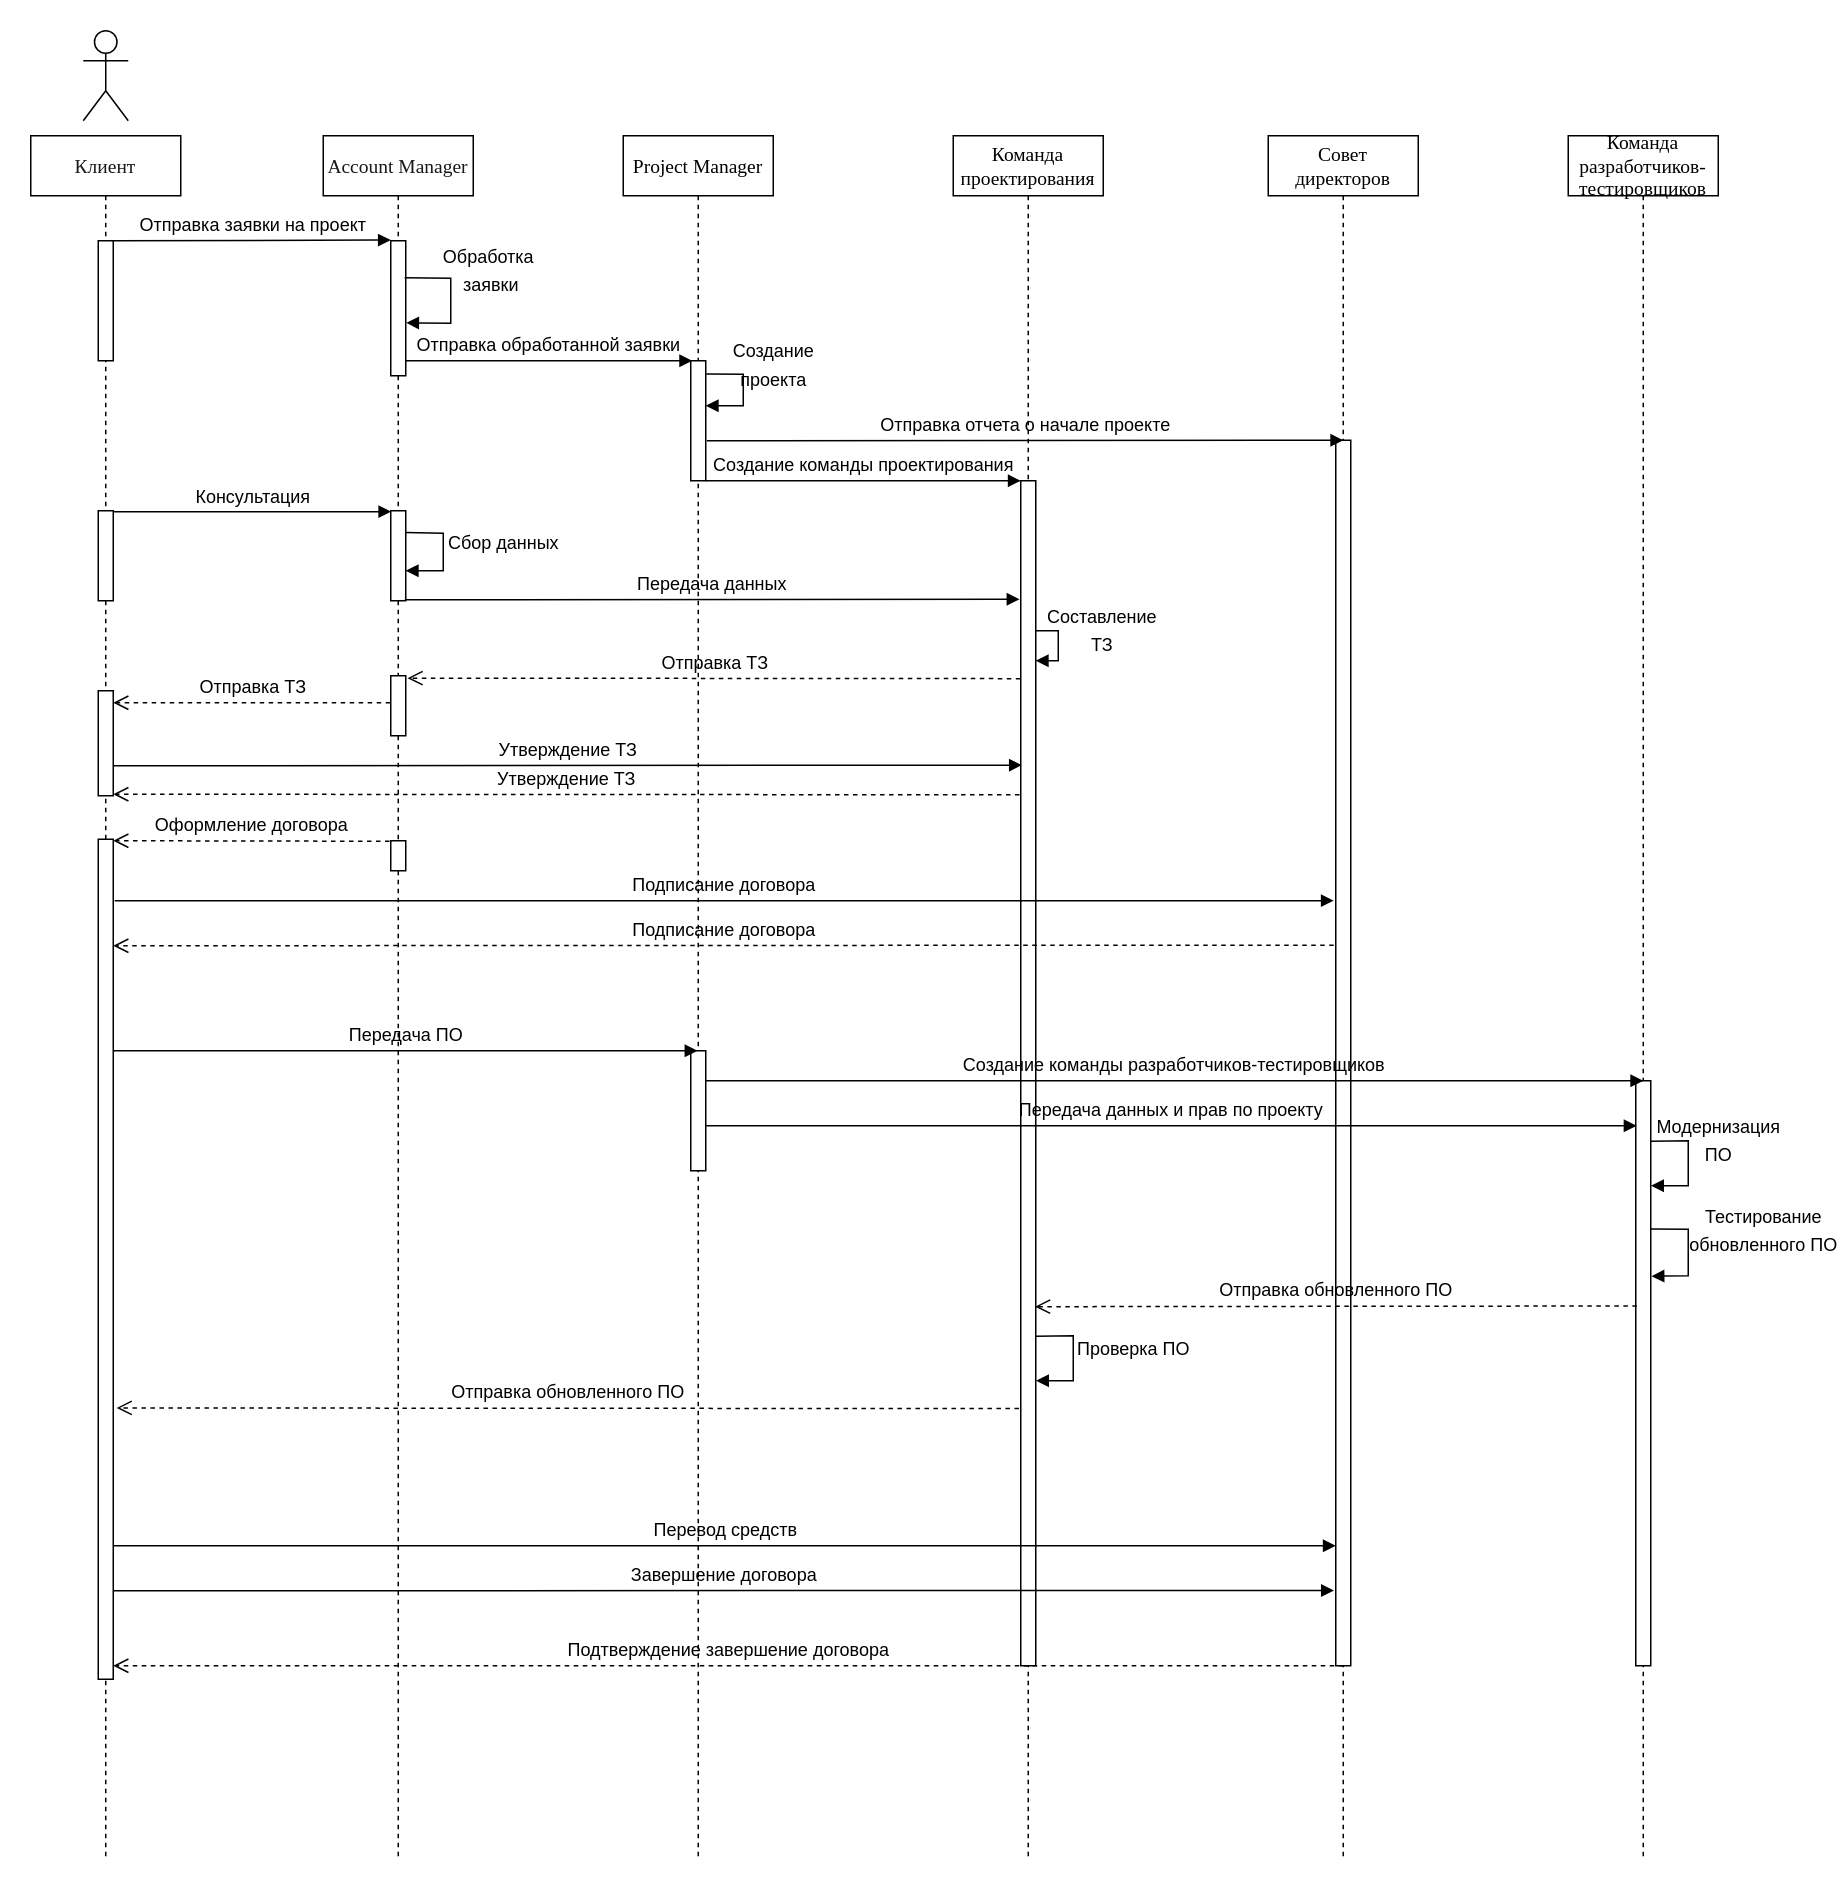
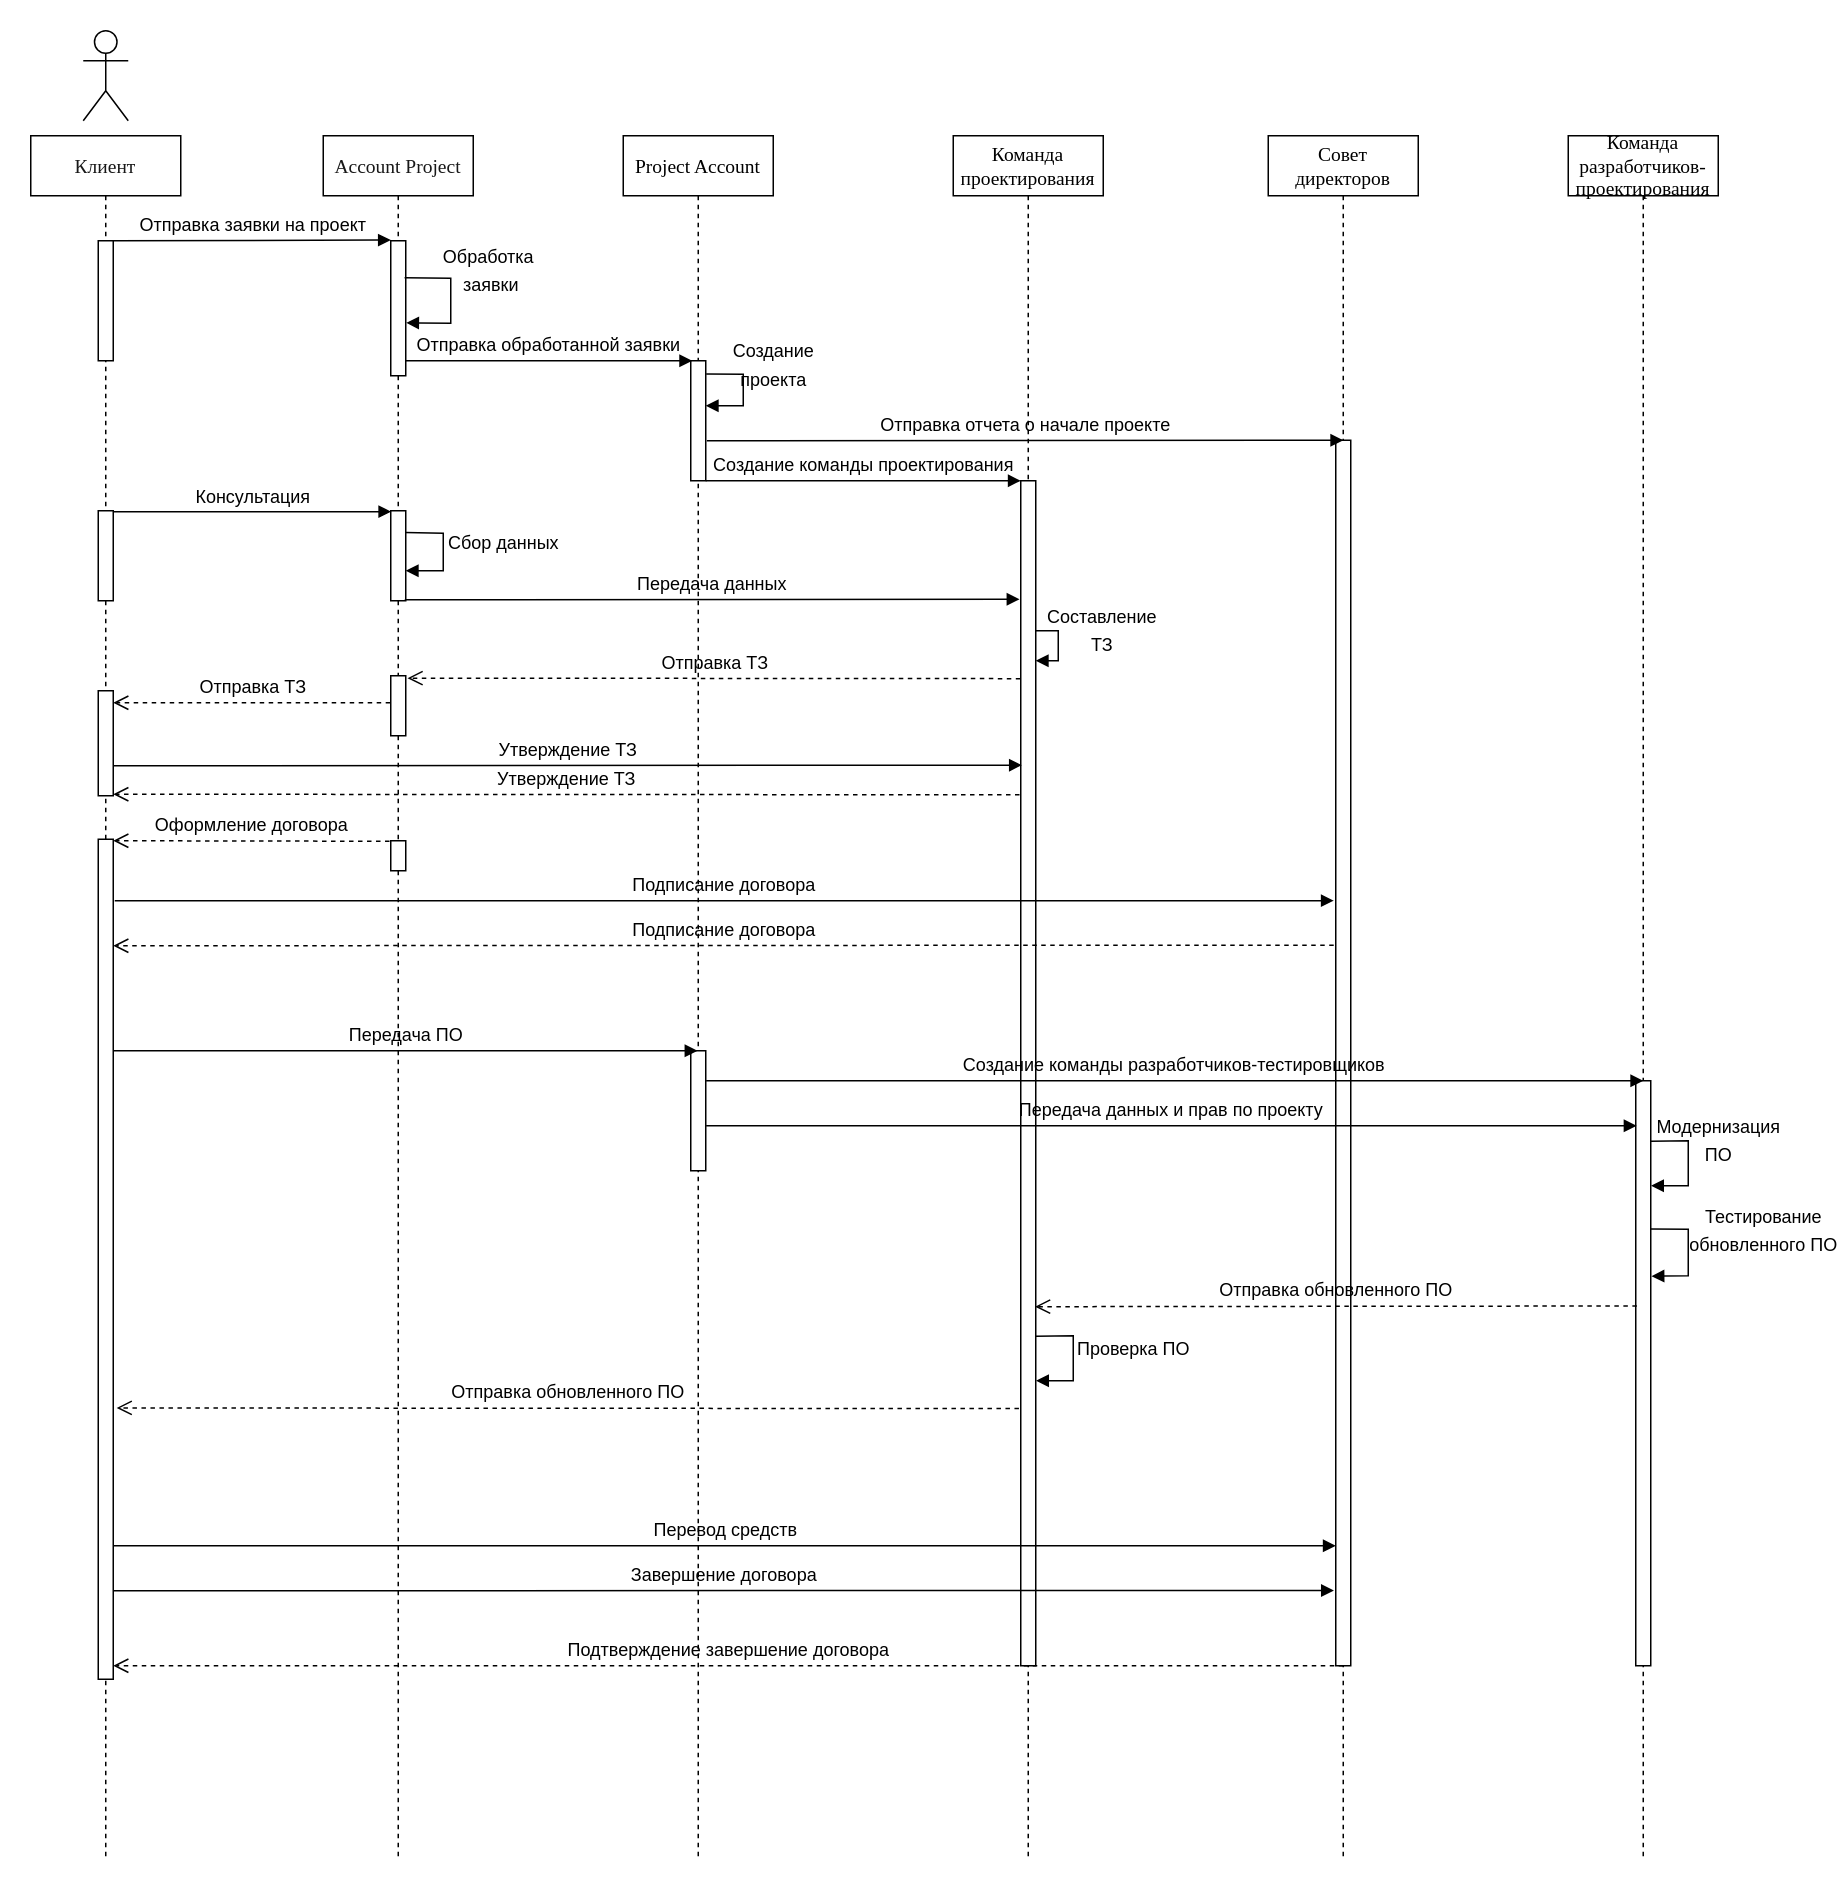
node "Account Manager": label "Account Manager" -> "Account Project"
node "Project Manager": label "Project Manager" -> "Project Account"
node "Команда разработчиков-тестировщиков": label "Команда разработчиков-тестировщиков" -> "Команда разработчиков-проектирования"
